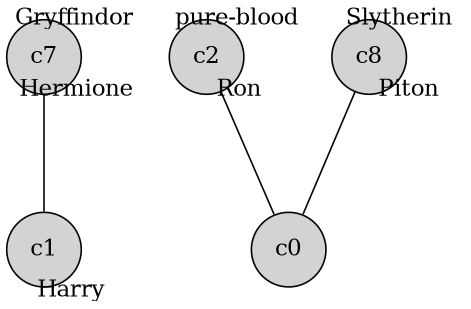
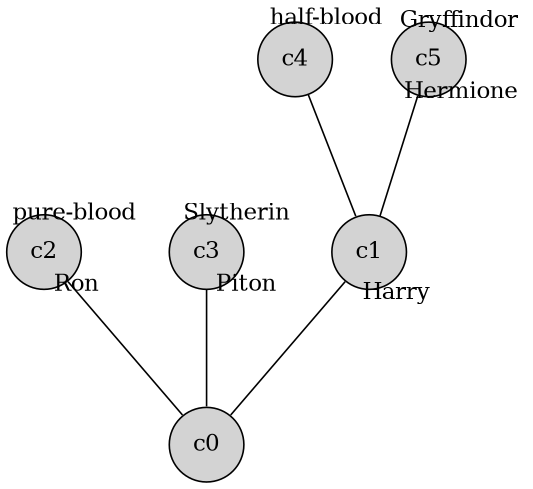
node "c7": label "c7" -> "c5"
node "c8": label "c8" -> "c3"
node "c4": added
edge "c1" -- "c0": added
